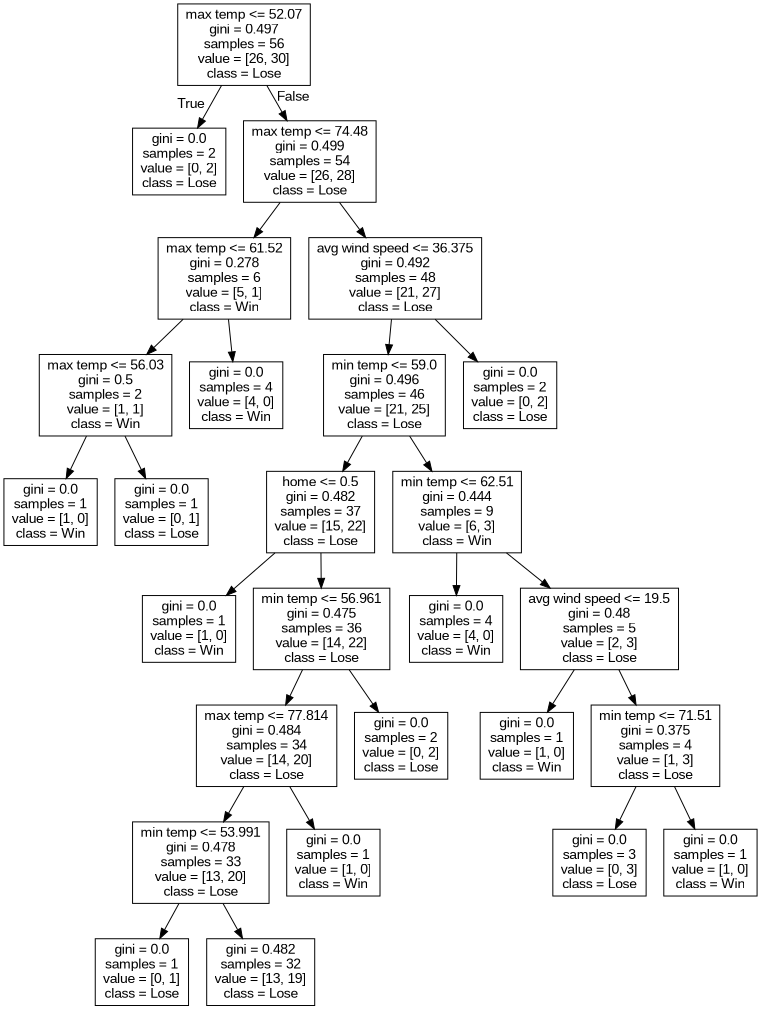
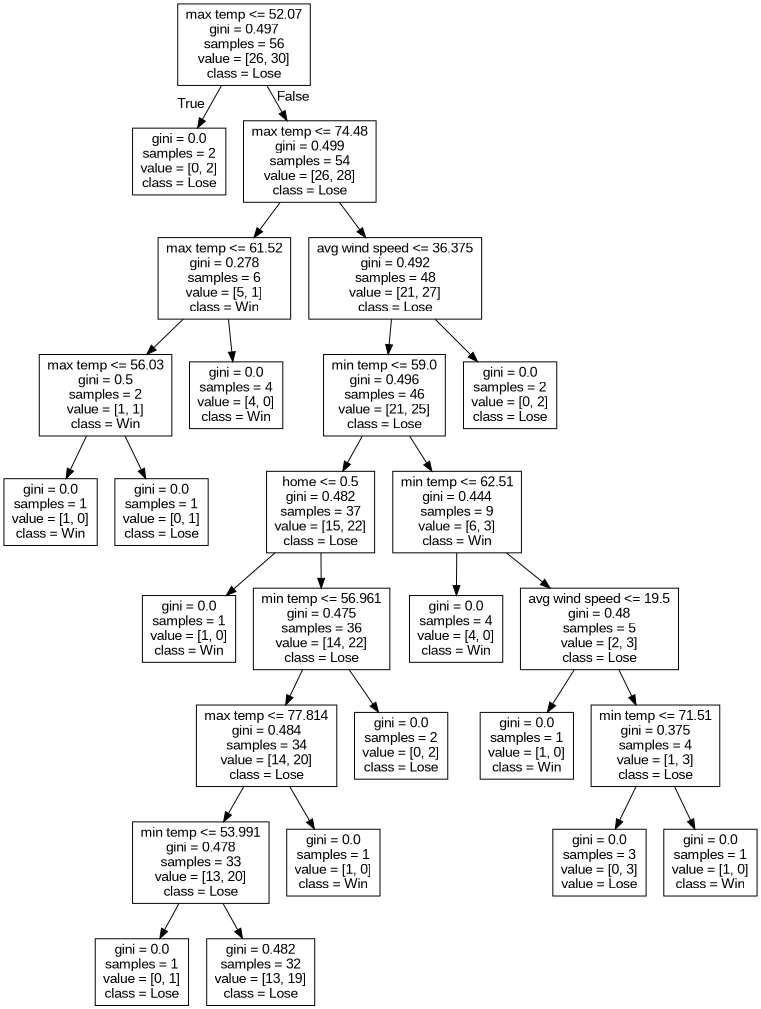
node "gini = 0.0 samples = 3 value = [0, 3] class = Lose": label "gini = 0.0 samples = 3 value = [0, 3] class = Lose" -> "gini = 0.0 samples = 3 value = [0, 3] value = Lose"
